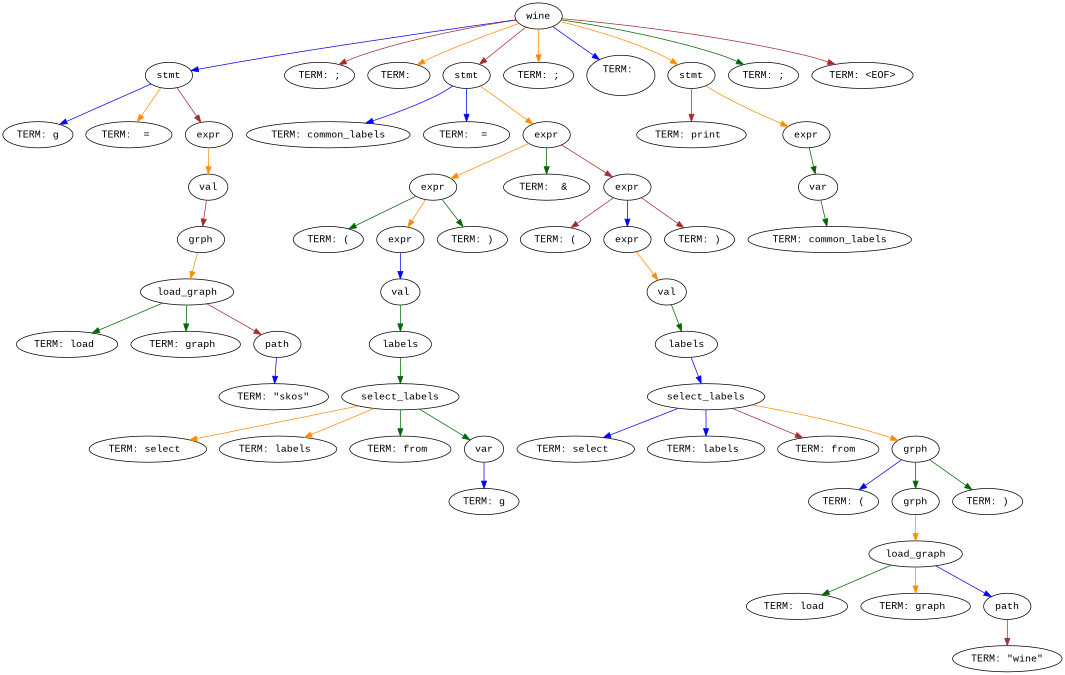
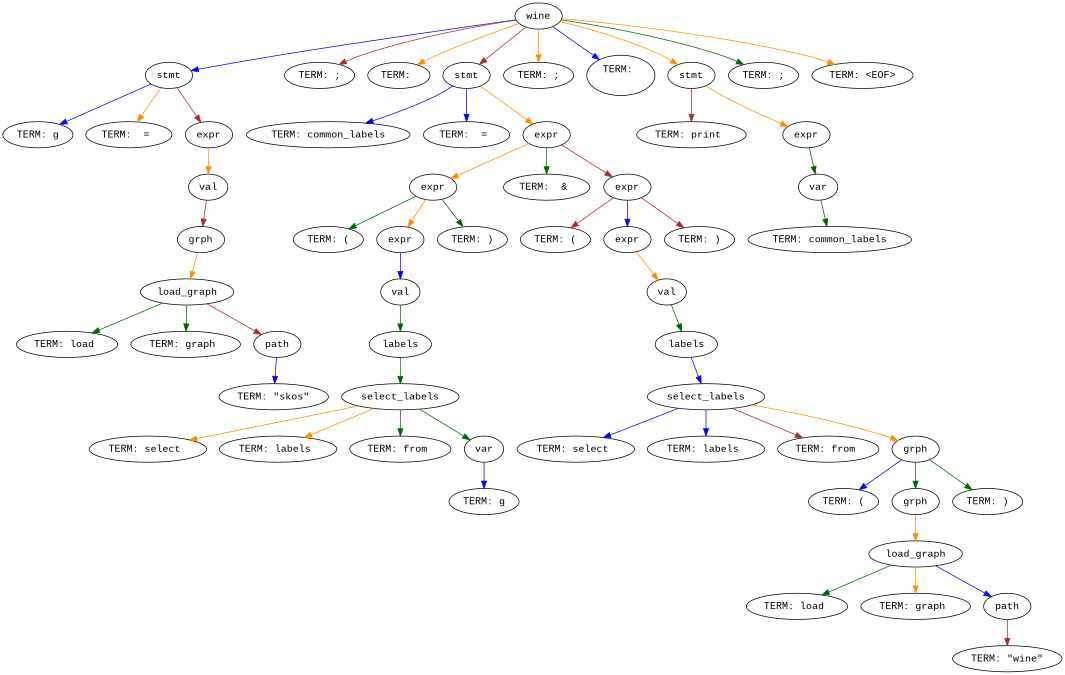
edge "wine" -> "TERM: <EOF>": color brown -> darkorange
